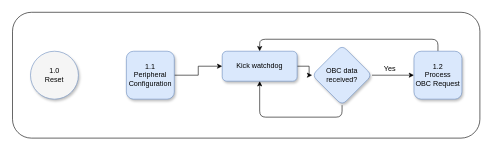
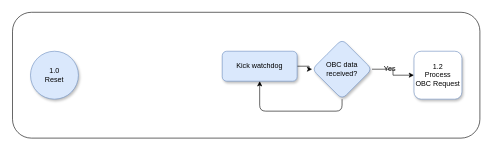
edge "1.2 Process OBC Request" -> "Kick watchdog": removed
edge "1.1 Peripheral Configuration" -> "Kick watchdog": removed
node "1.0 Reset": fillcolor #f5f5f5 -> #dae8fc
node "1.1 Peripheral Configuration": removed
node "OBC data received?": moved (342, 75) -> (342, 69)
node "1.2 Process OBC Request": fillcolor #dae8fc -> #ffffff
